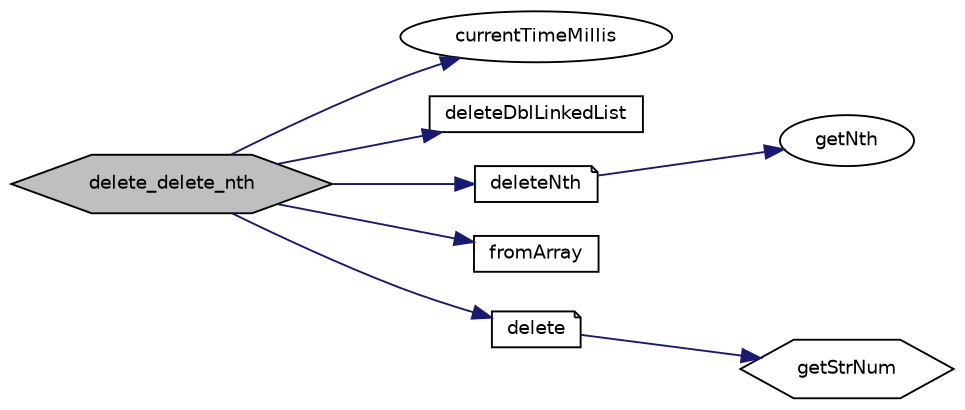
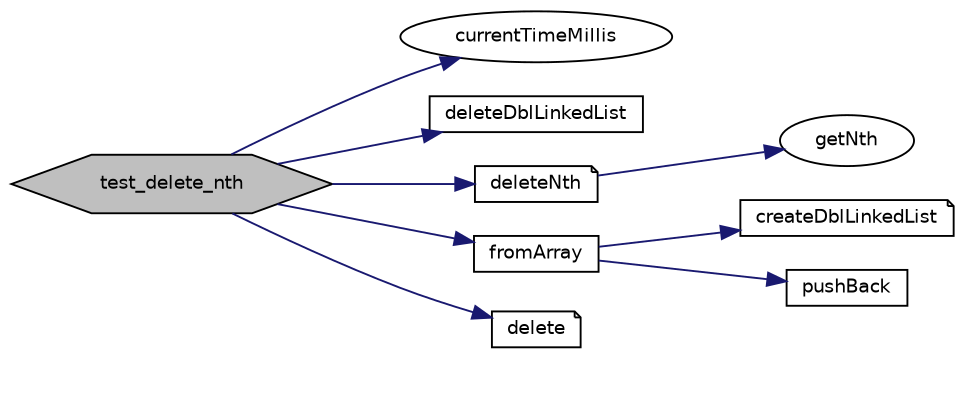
node "delete_delete_nth": label "delete_delete_nth" -> "test_delete_nth"
node "createDblLinkedList": added
node "pushBack": added
node "getStrNum": removed
